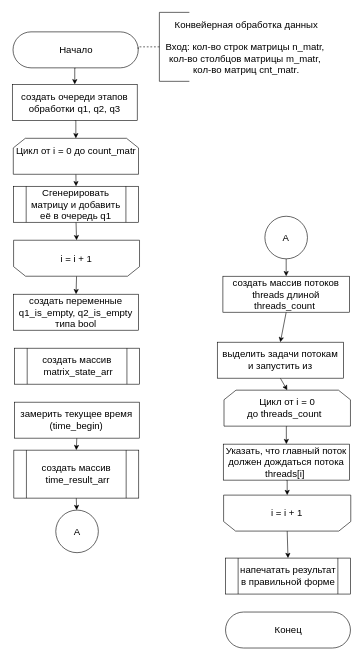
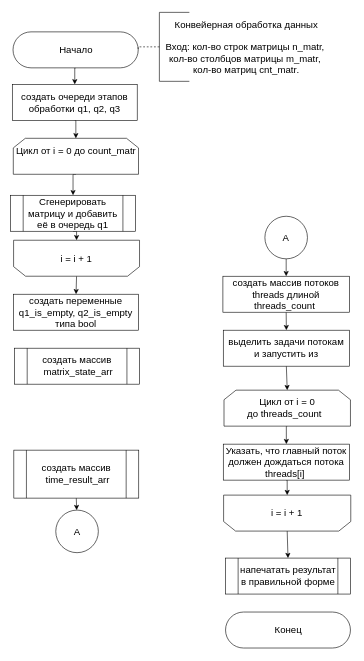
node "Сгенерировать матрицу и добавить её в очередь q1": moved (76, 204) -> (73, 213)
node "выделить задачи потокам и запустить из": moved (281, 360) -> (287, 348)
node "замерить текущее время (time_begin)": removed
edge "замерить текущее время (time_begin)" -> "создать массив time_result_arr": removed
